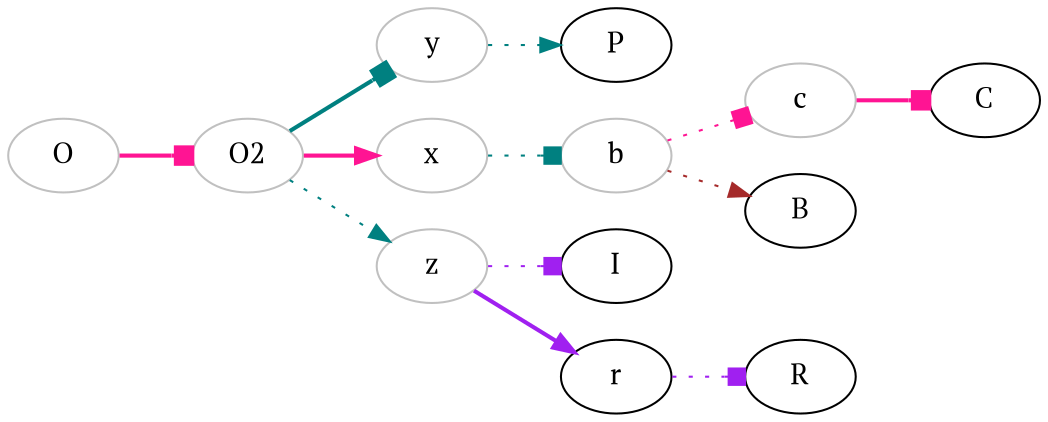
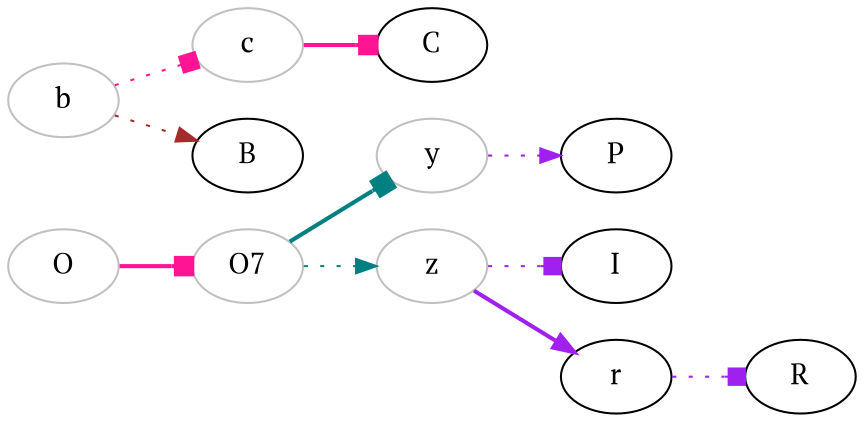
edge "y" -> "P": color teal -> purple
node "O2": label "O2" -> "O7"
node "x": removed
